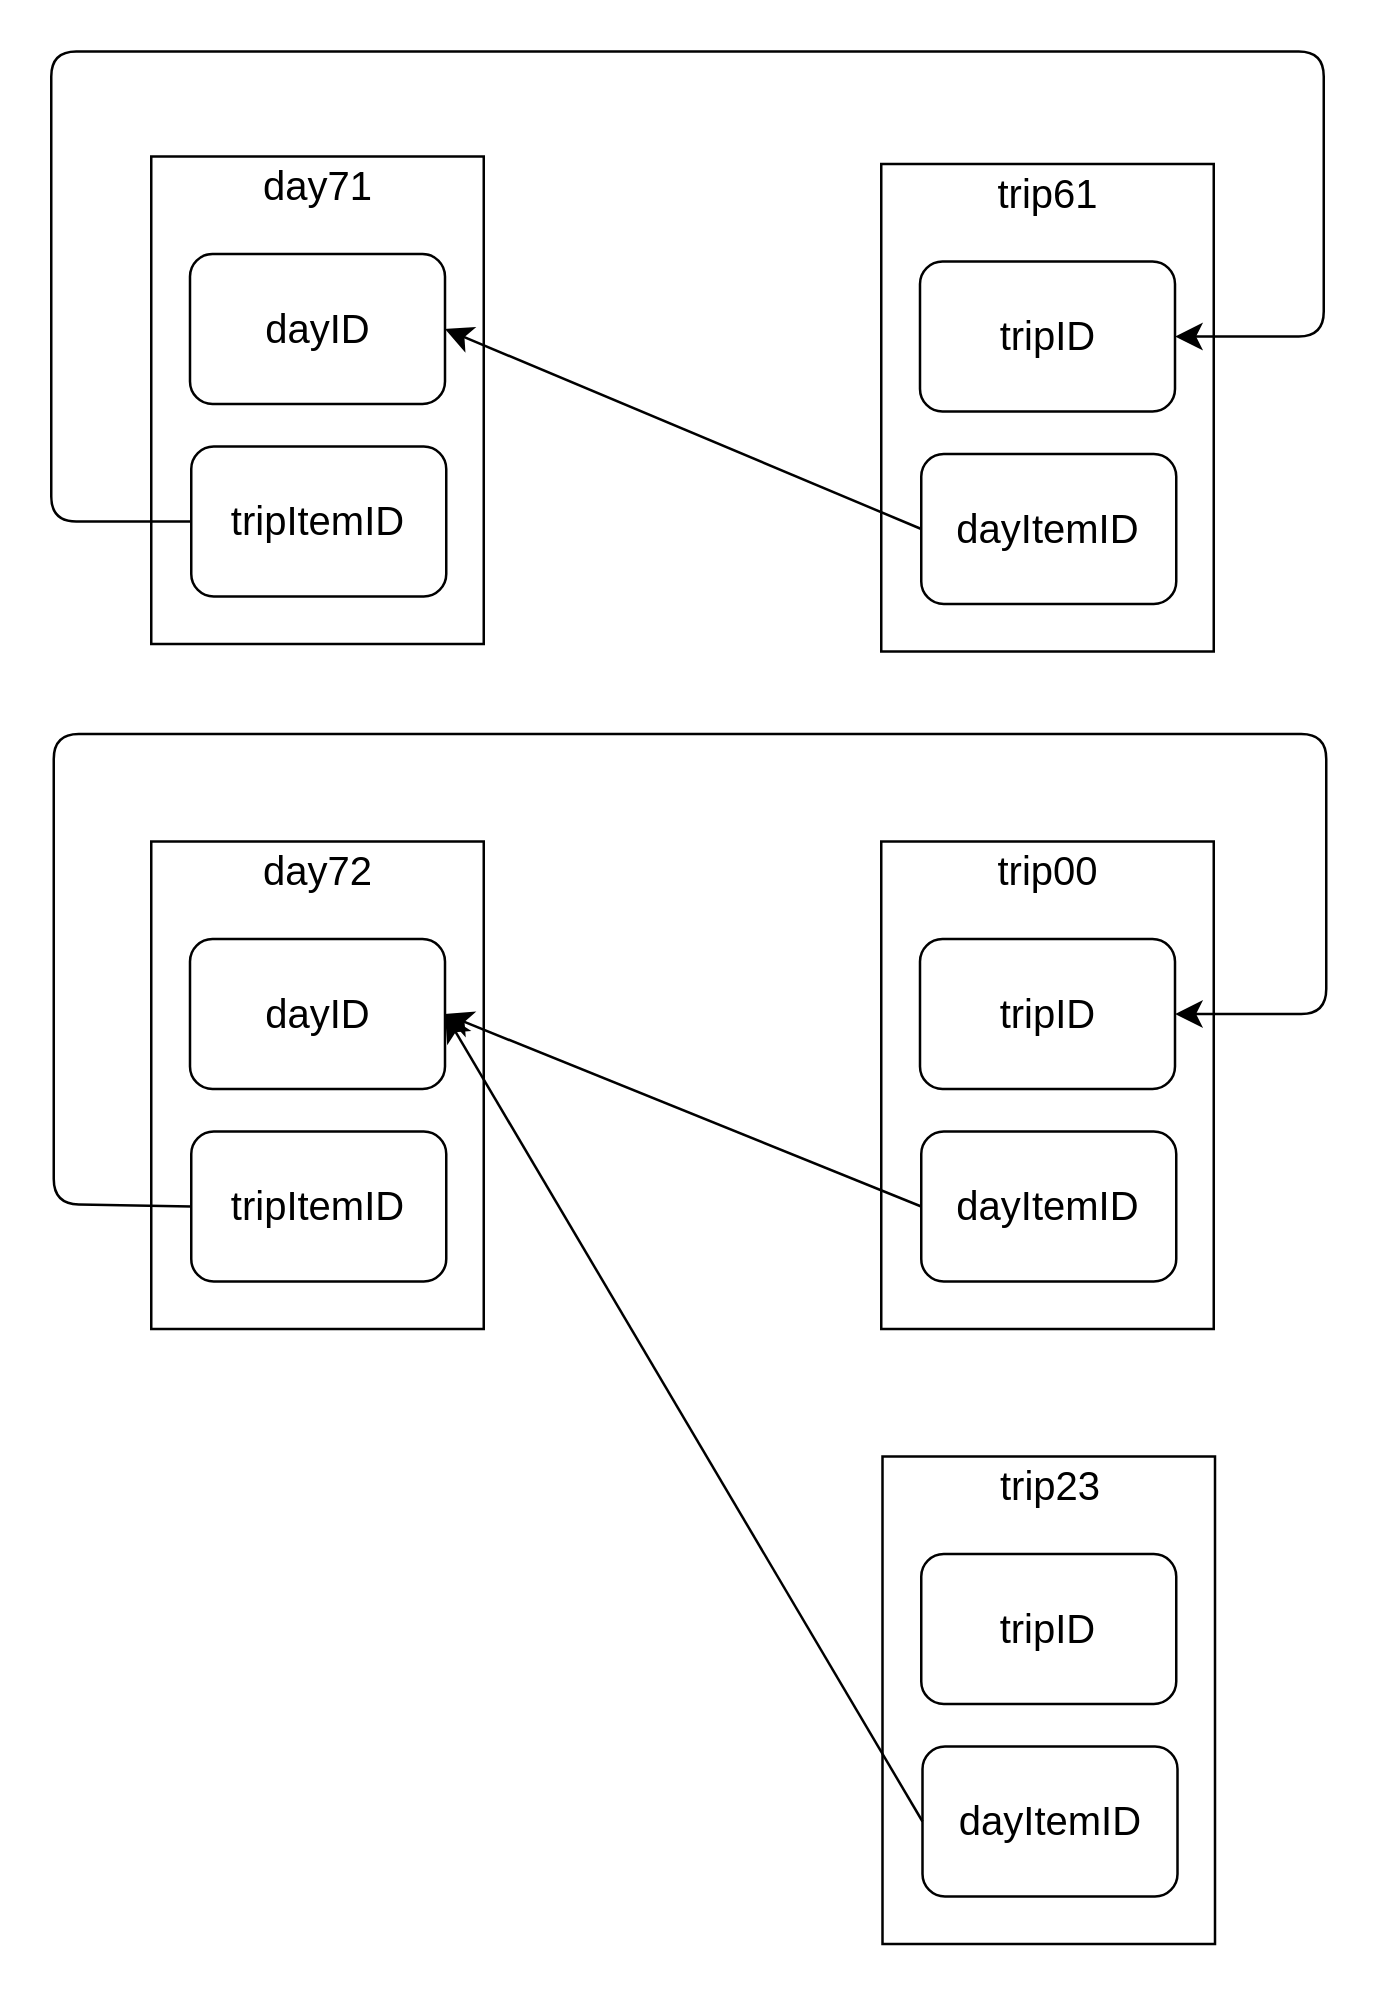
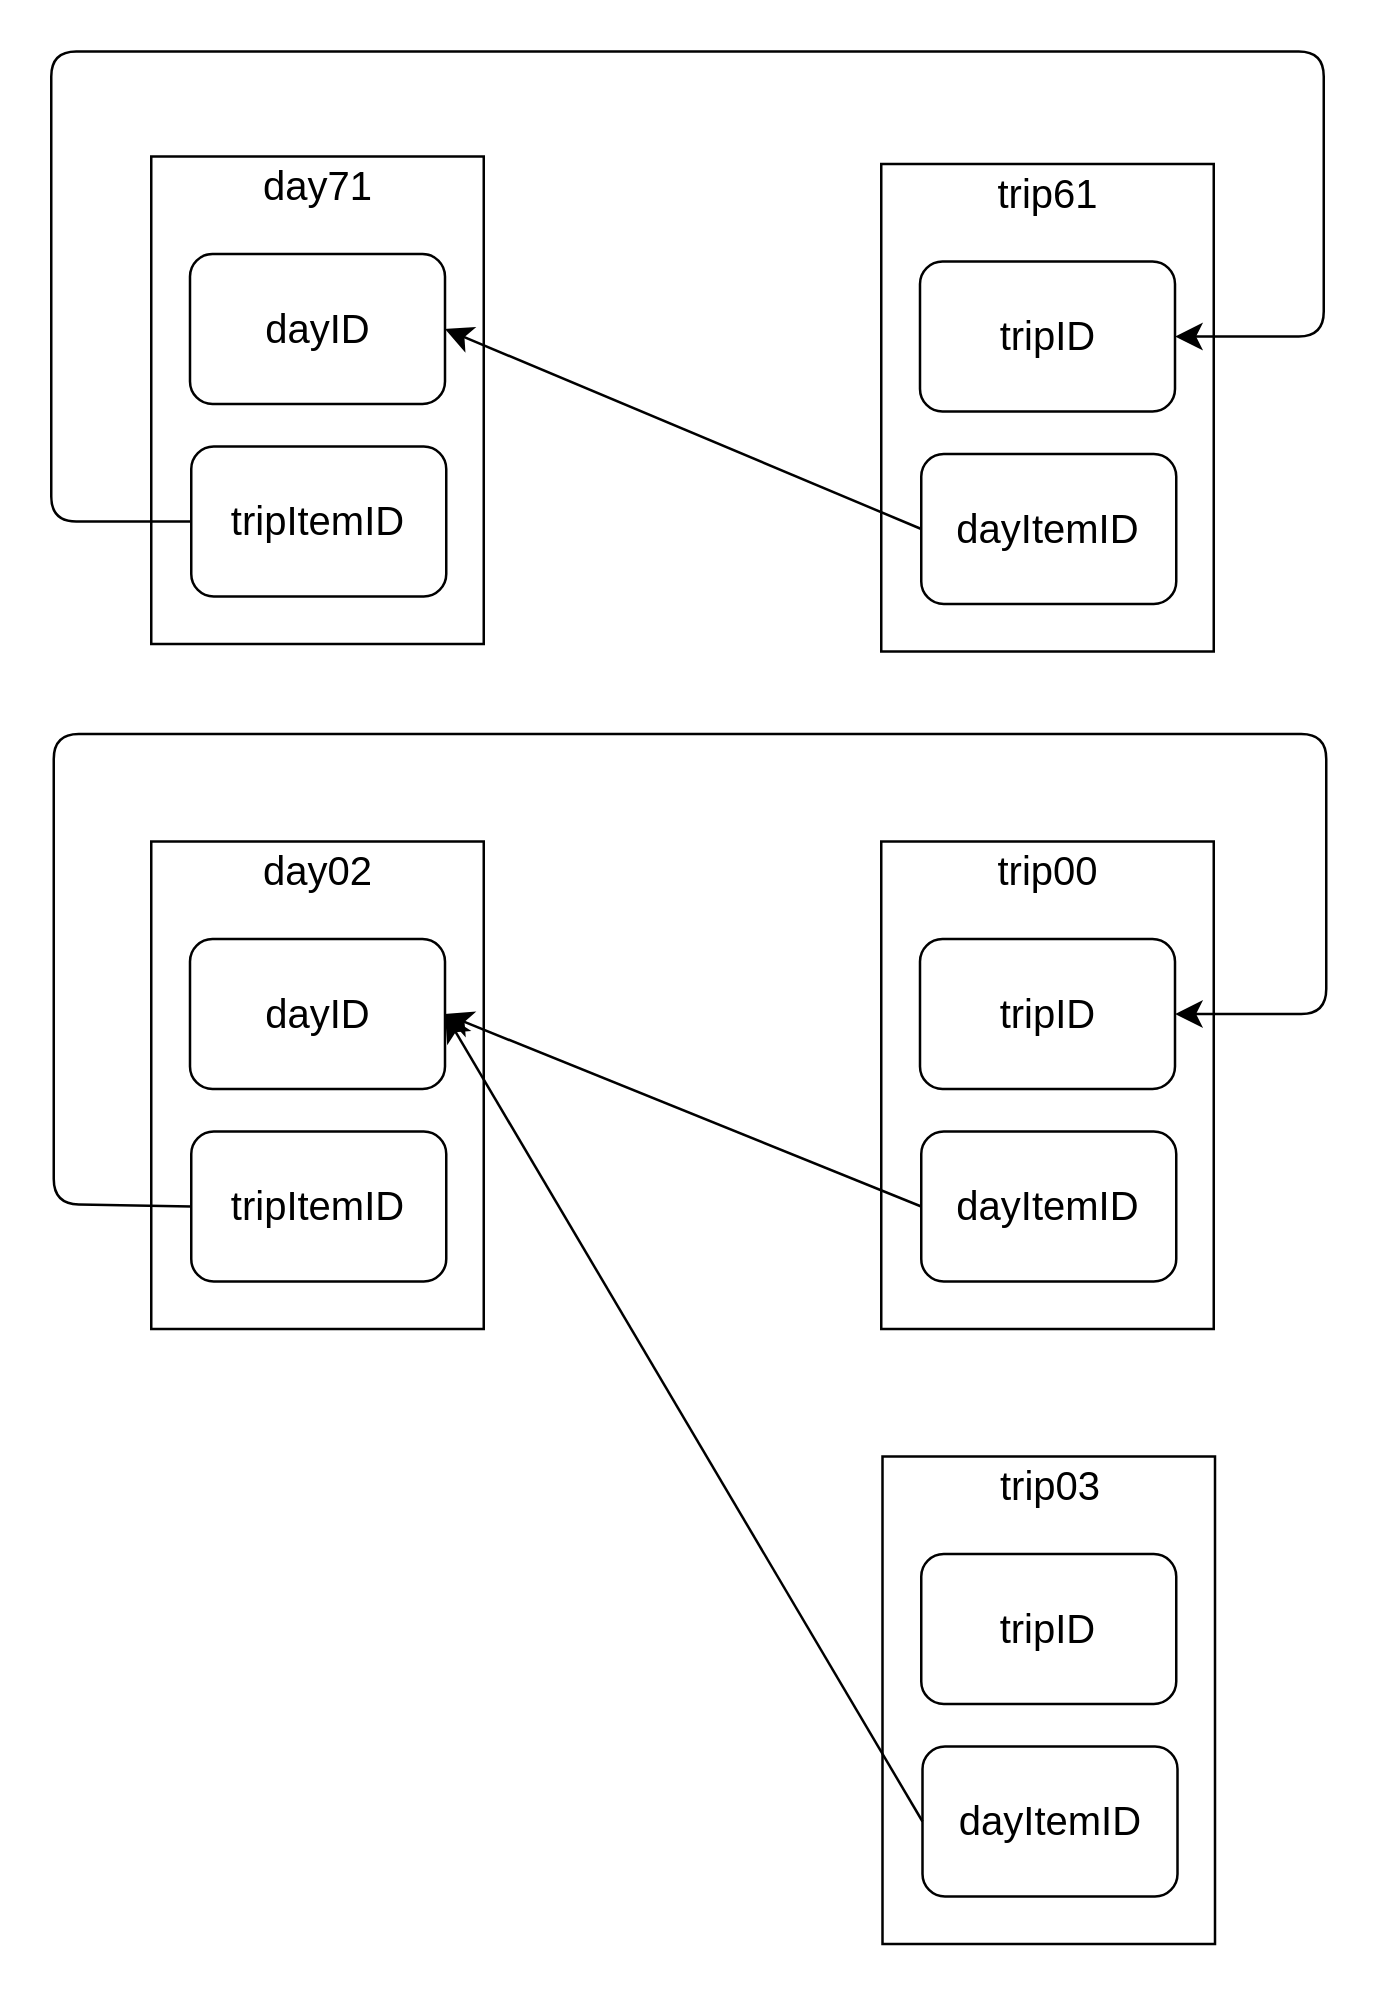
node "day72": label "day72" -> "day02"
node "trip23": label "trip23" -> "trip03"
